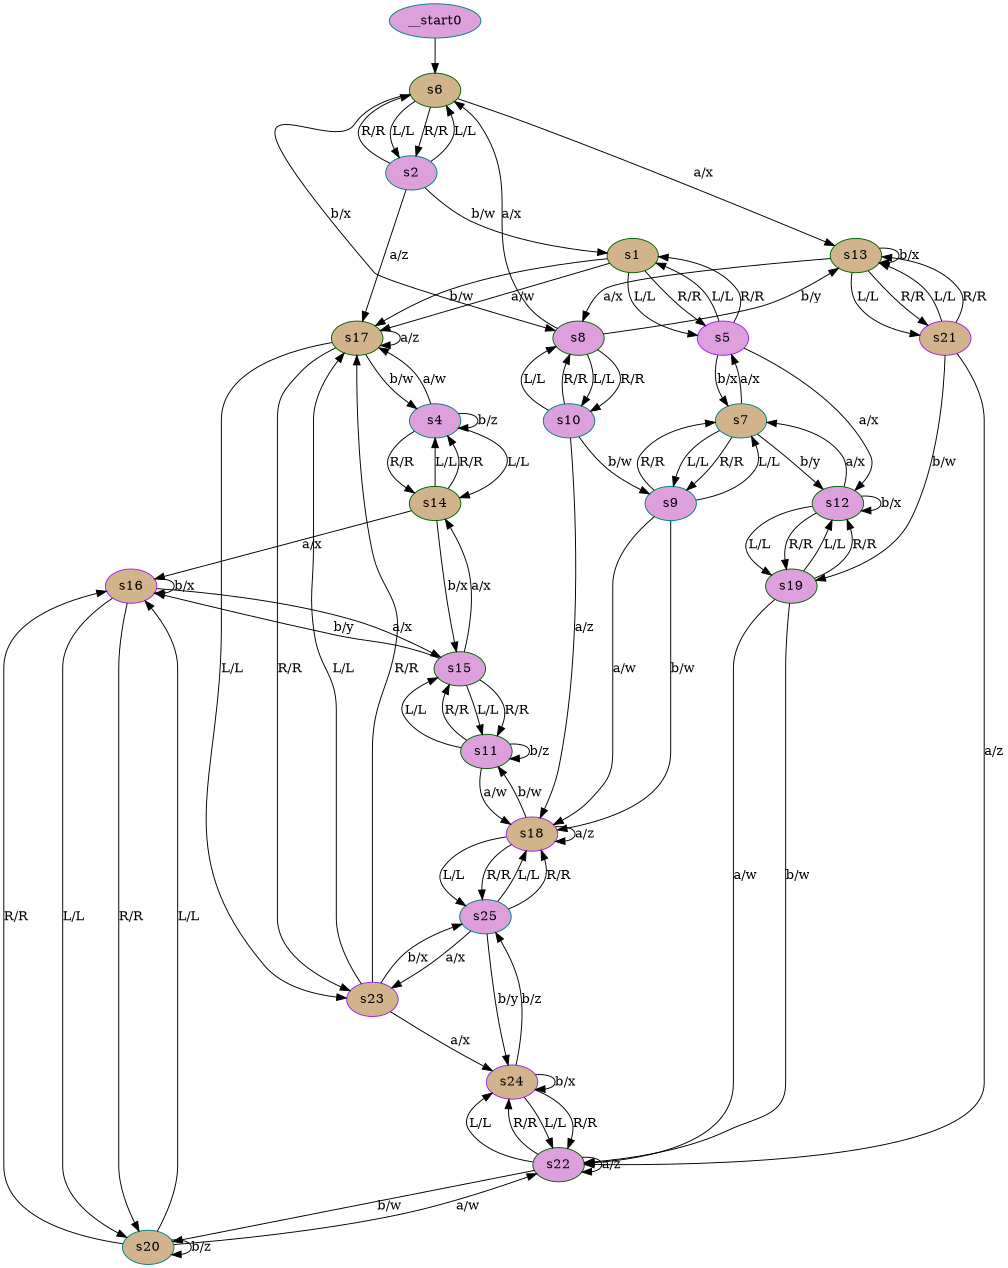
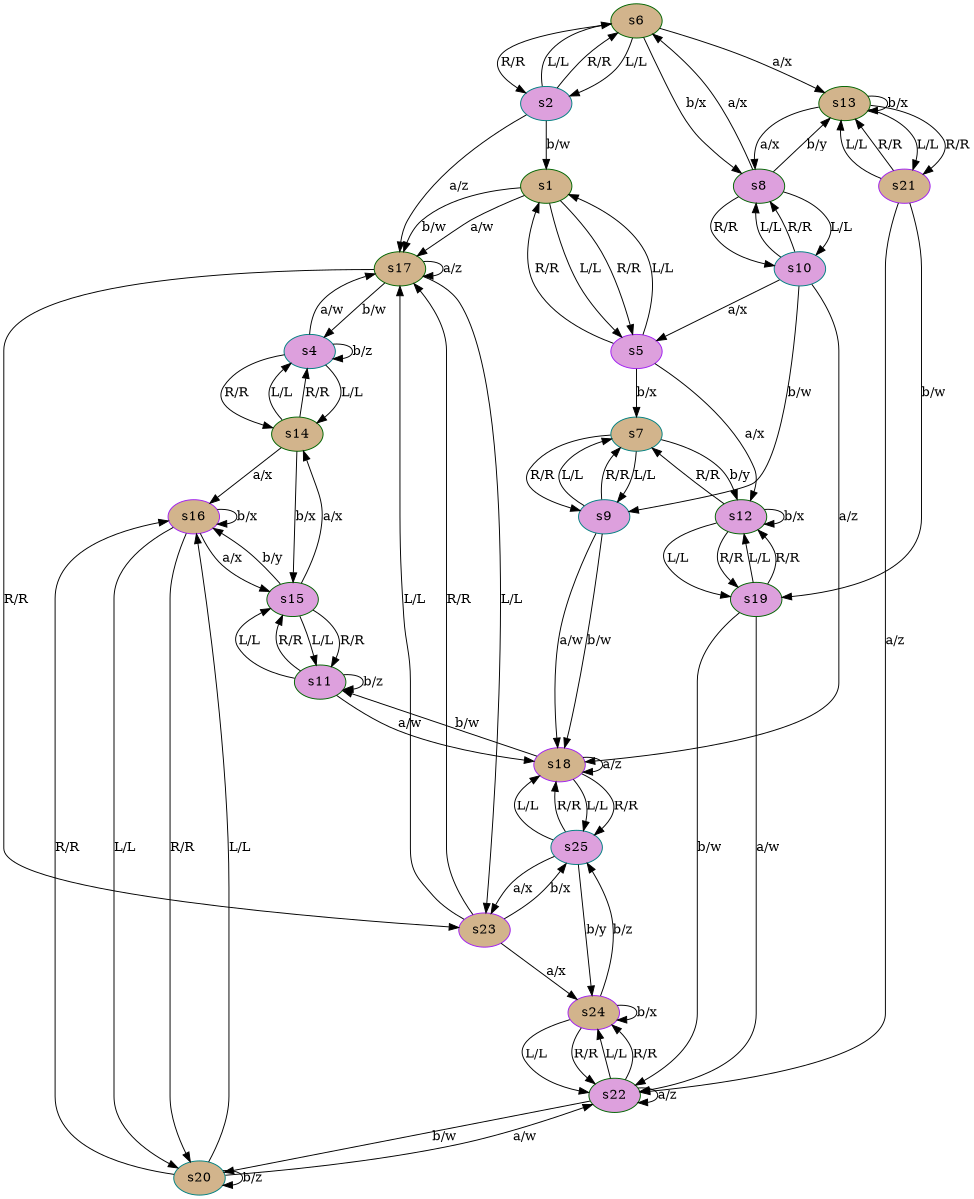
node "__start0": removed
edge "s7" -> "s5": now "s10" -> "s5"
edge "s12" -> "s7": label "a/x" -> "R/R"
